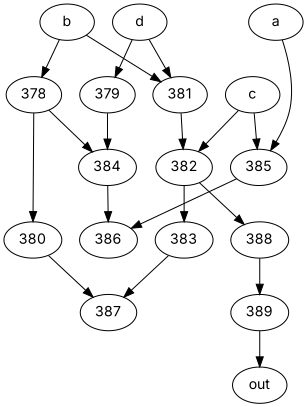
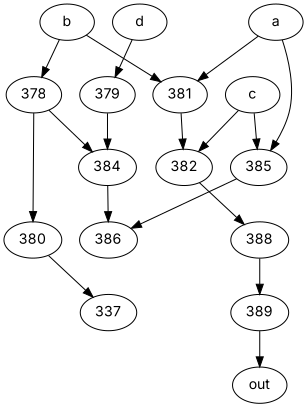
edge "d" -> "381": now "a" -> "381"
node "383": removed
node "387": label "387" -> "337"
